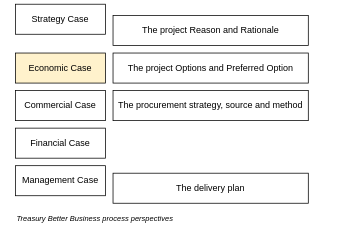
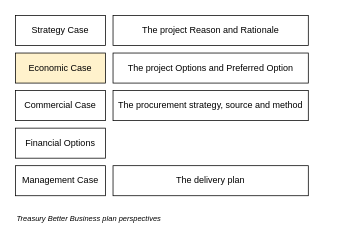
node "Strategy Case": moved (60, 19) -> (60, 30)
node "Financial Case": label "Financial Case" -> "Financial Options"
node "The delivery plan": moved (210, 188) -> (210, 180)
node "Treasury Better Business process perspectives": label "Treasury Better Business process perspectives" -> "Treasury Better Business plan perspectives"
